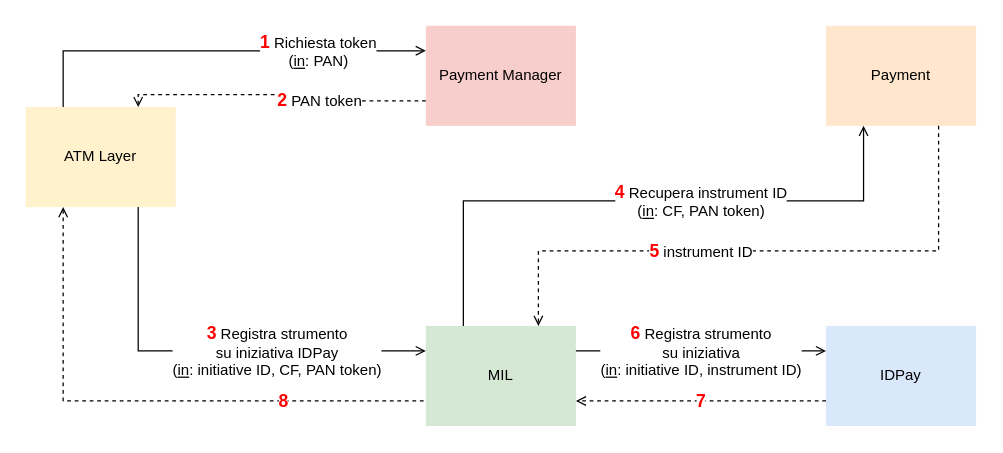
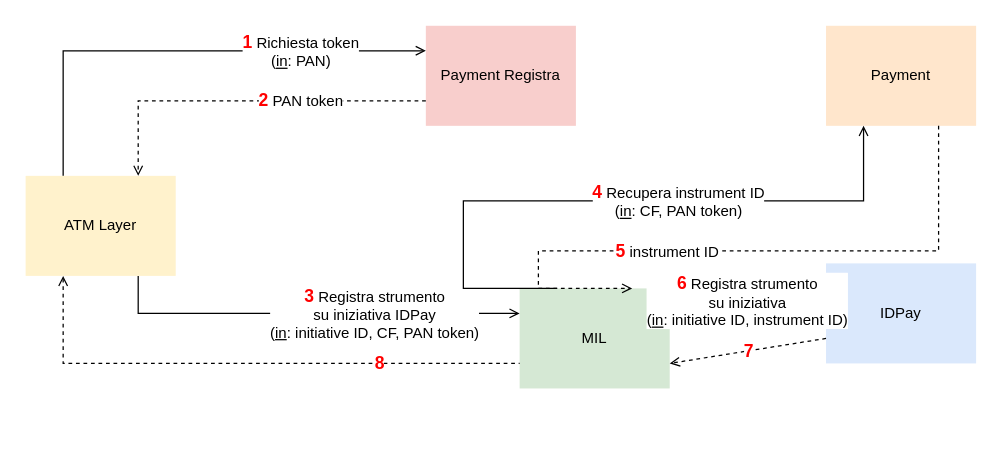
node "Payment Manager": label "Payment Manager" -> "Payment Registra"
node "ATM Layer": moved (101, 157) -> (101, 226)
node "MIL": moved (501, 376) -> (594, 338)
node "IDPay": moved (901, 376) -> (901, 313)
